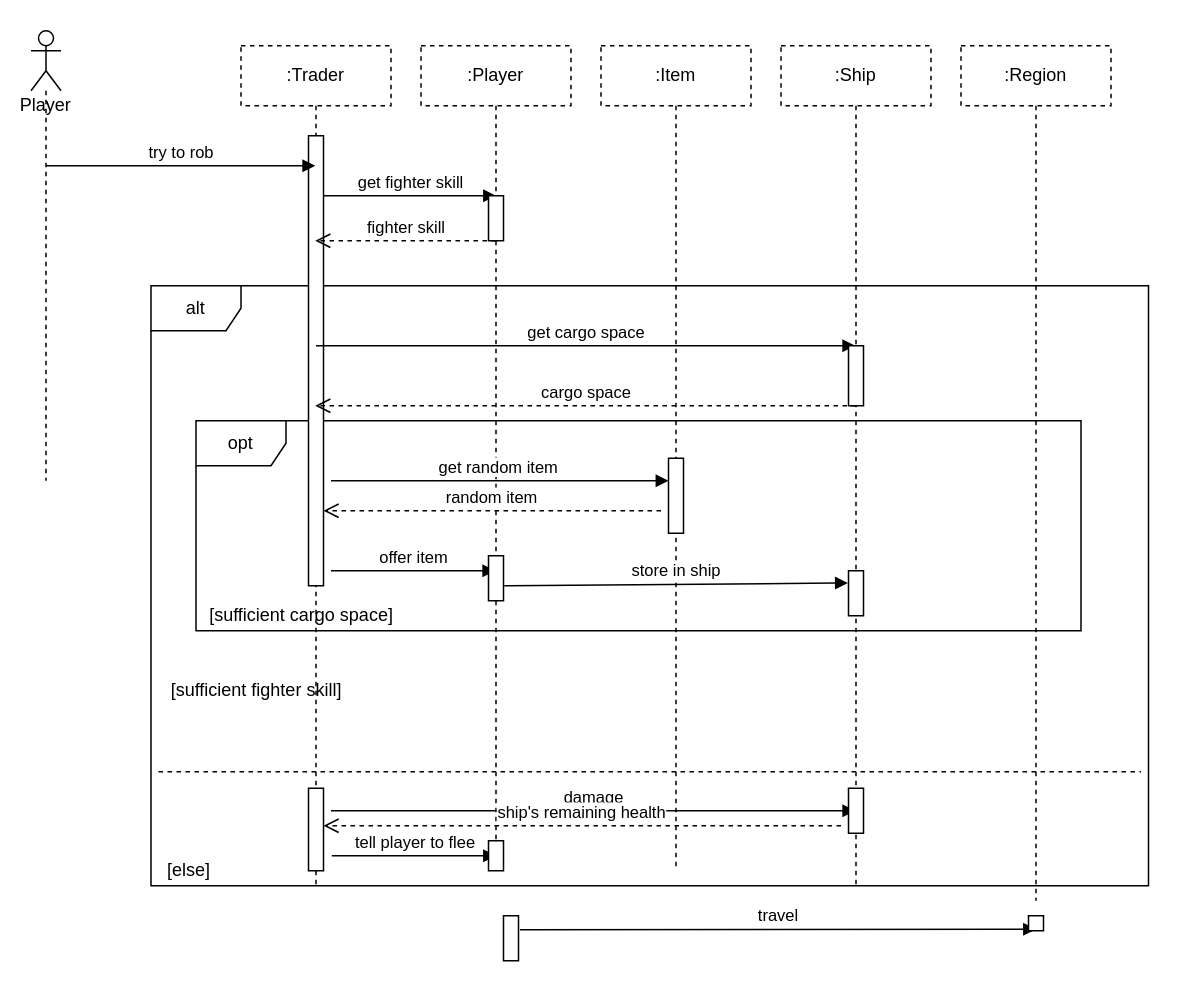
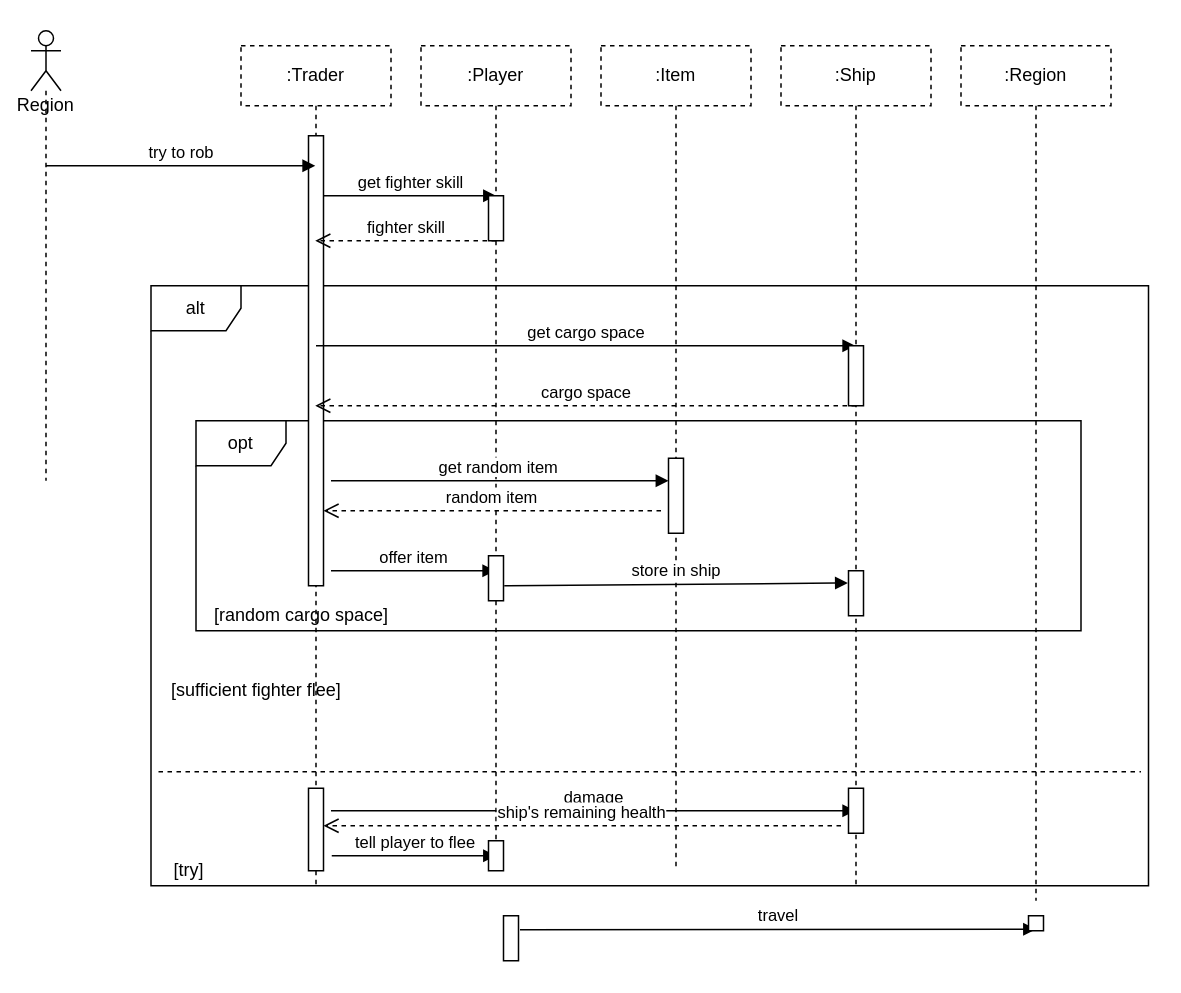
node "Player": label "Player" -> "Region"
node "[sufficient cargo space]": label "[sufficient cargo space]" -> "[random cargo space]"
node "[sufficient fighter skill]": label "[sufficient fighter skill]" -> "[sufficient fighter flee]"
node "[else]": label "[else]" -> "[try]"
